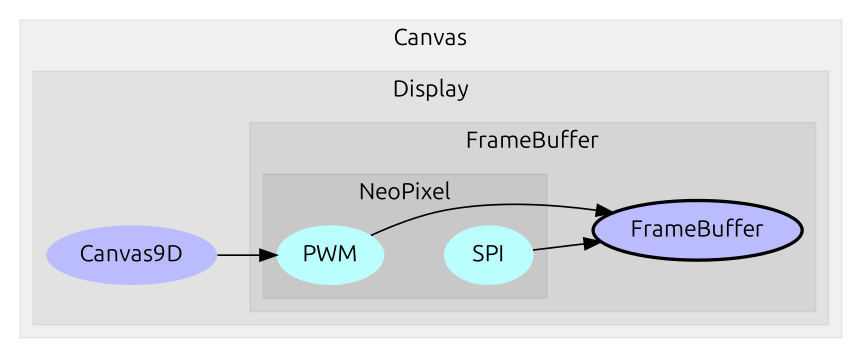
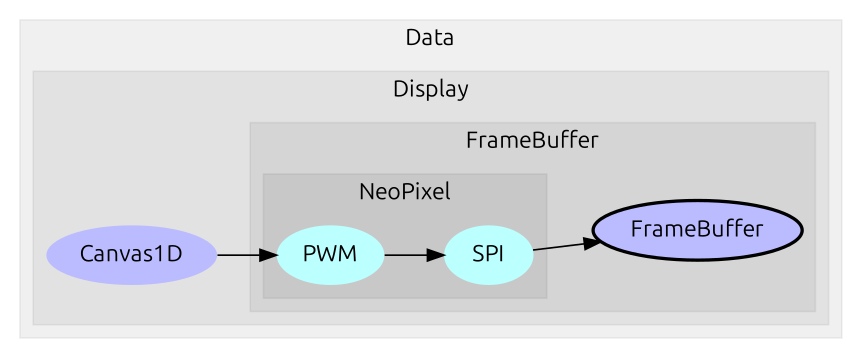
cluster "Canvas": label "Canvas" -> "Data"
edge "PWM" -> "FrameBuffer": now "PWM" -> "SPI"
node "Canvas9D": label "Canvas9D" -> "Canvas1D"
